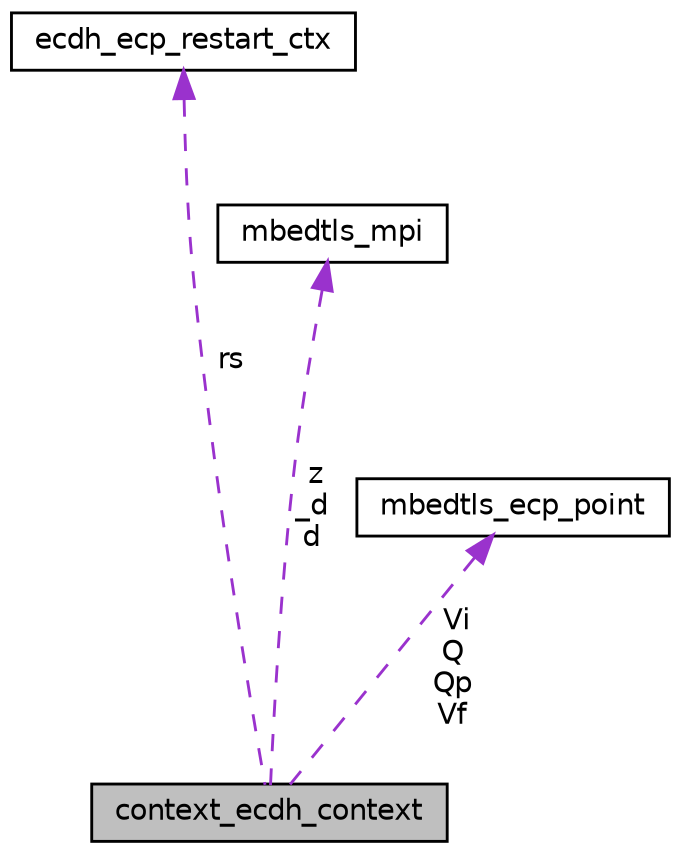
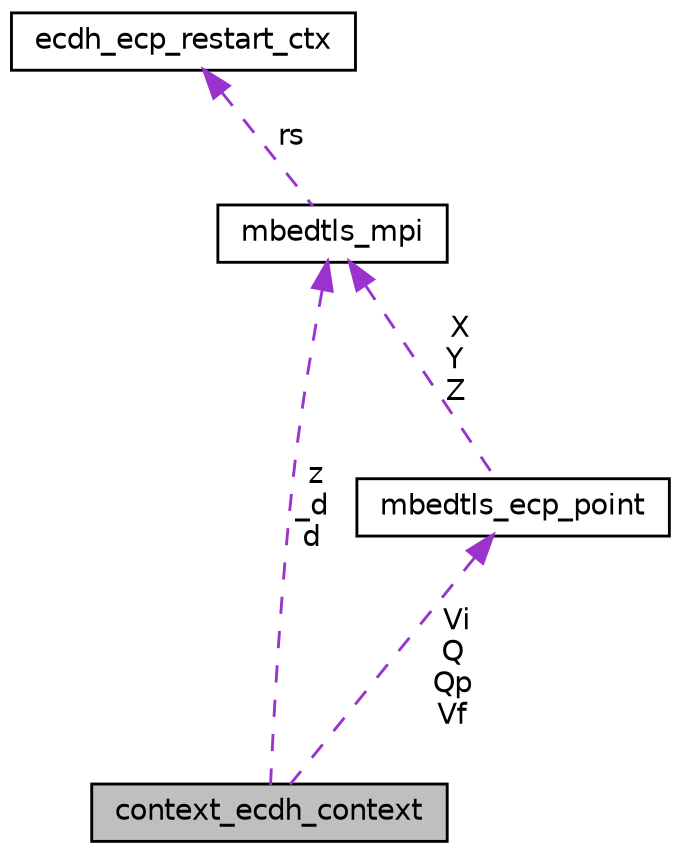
edge "mbedtls_ecp_point" -> "mbedtls_mpi": added, label "X Y Z"
edge "context_ecdh_context" -> "ecdh_ecp_restart_ctx": now "mbedtls_mpi" -> "ecdh_ecp_restart_ctx"
